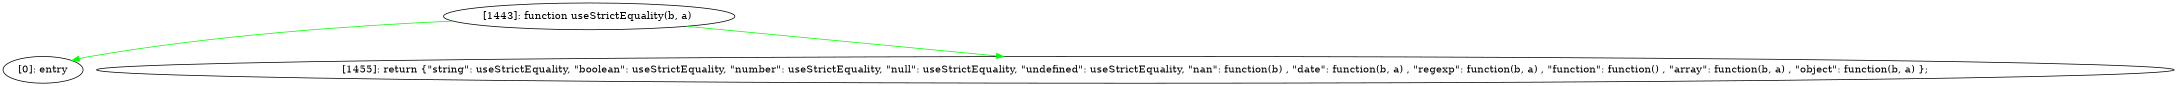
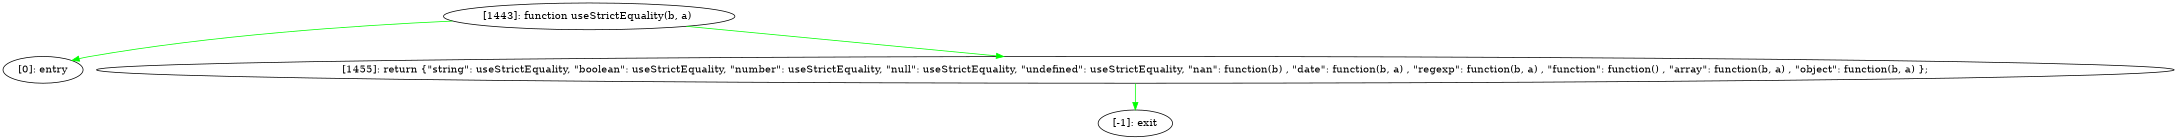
node "[-1]: exit": added
